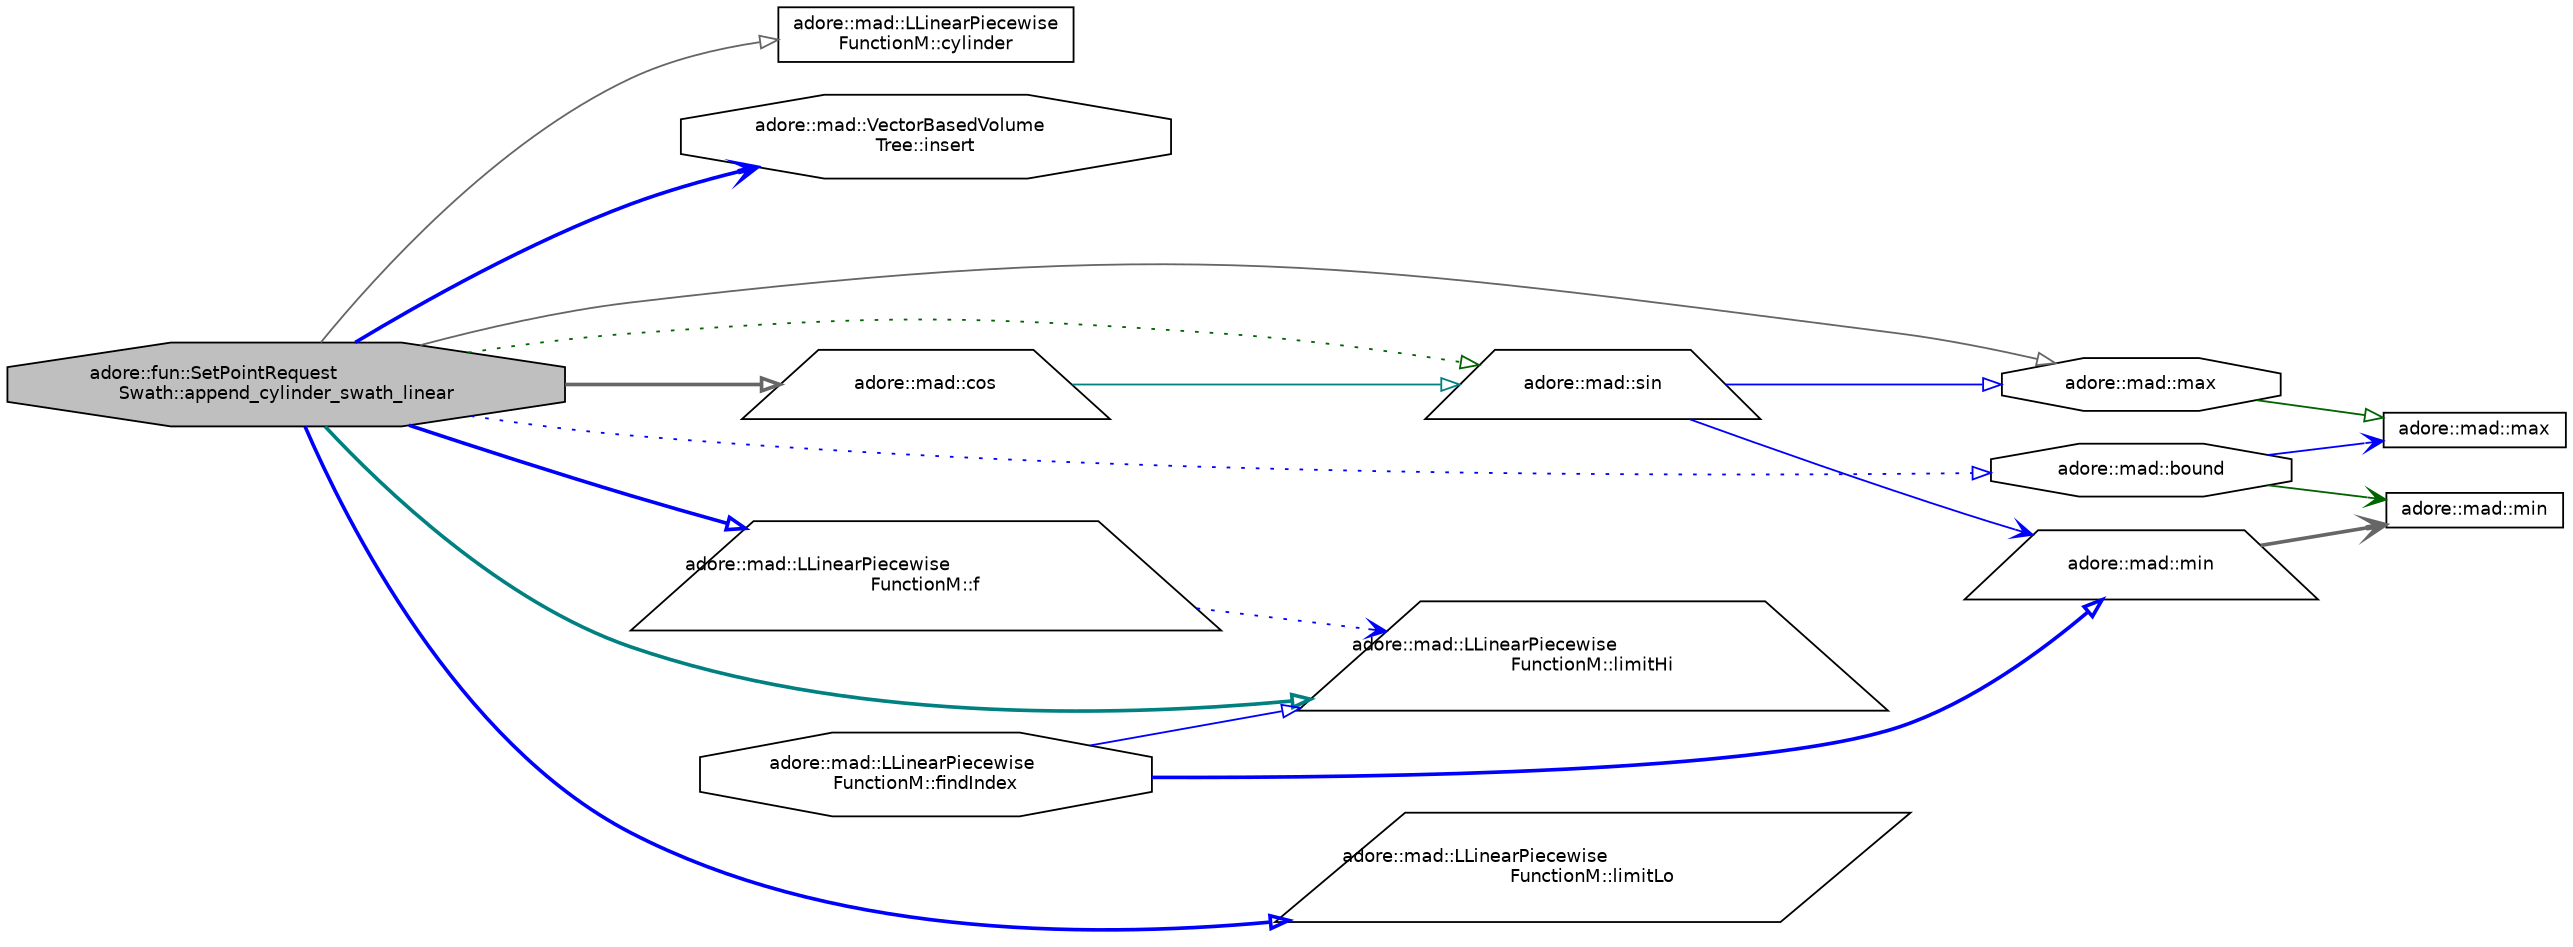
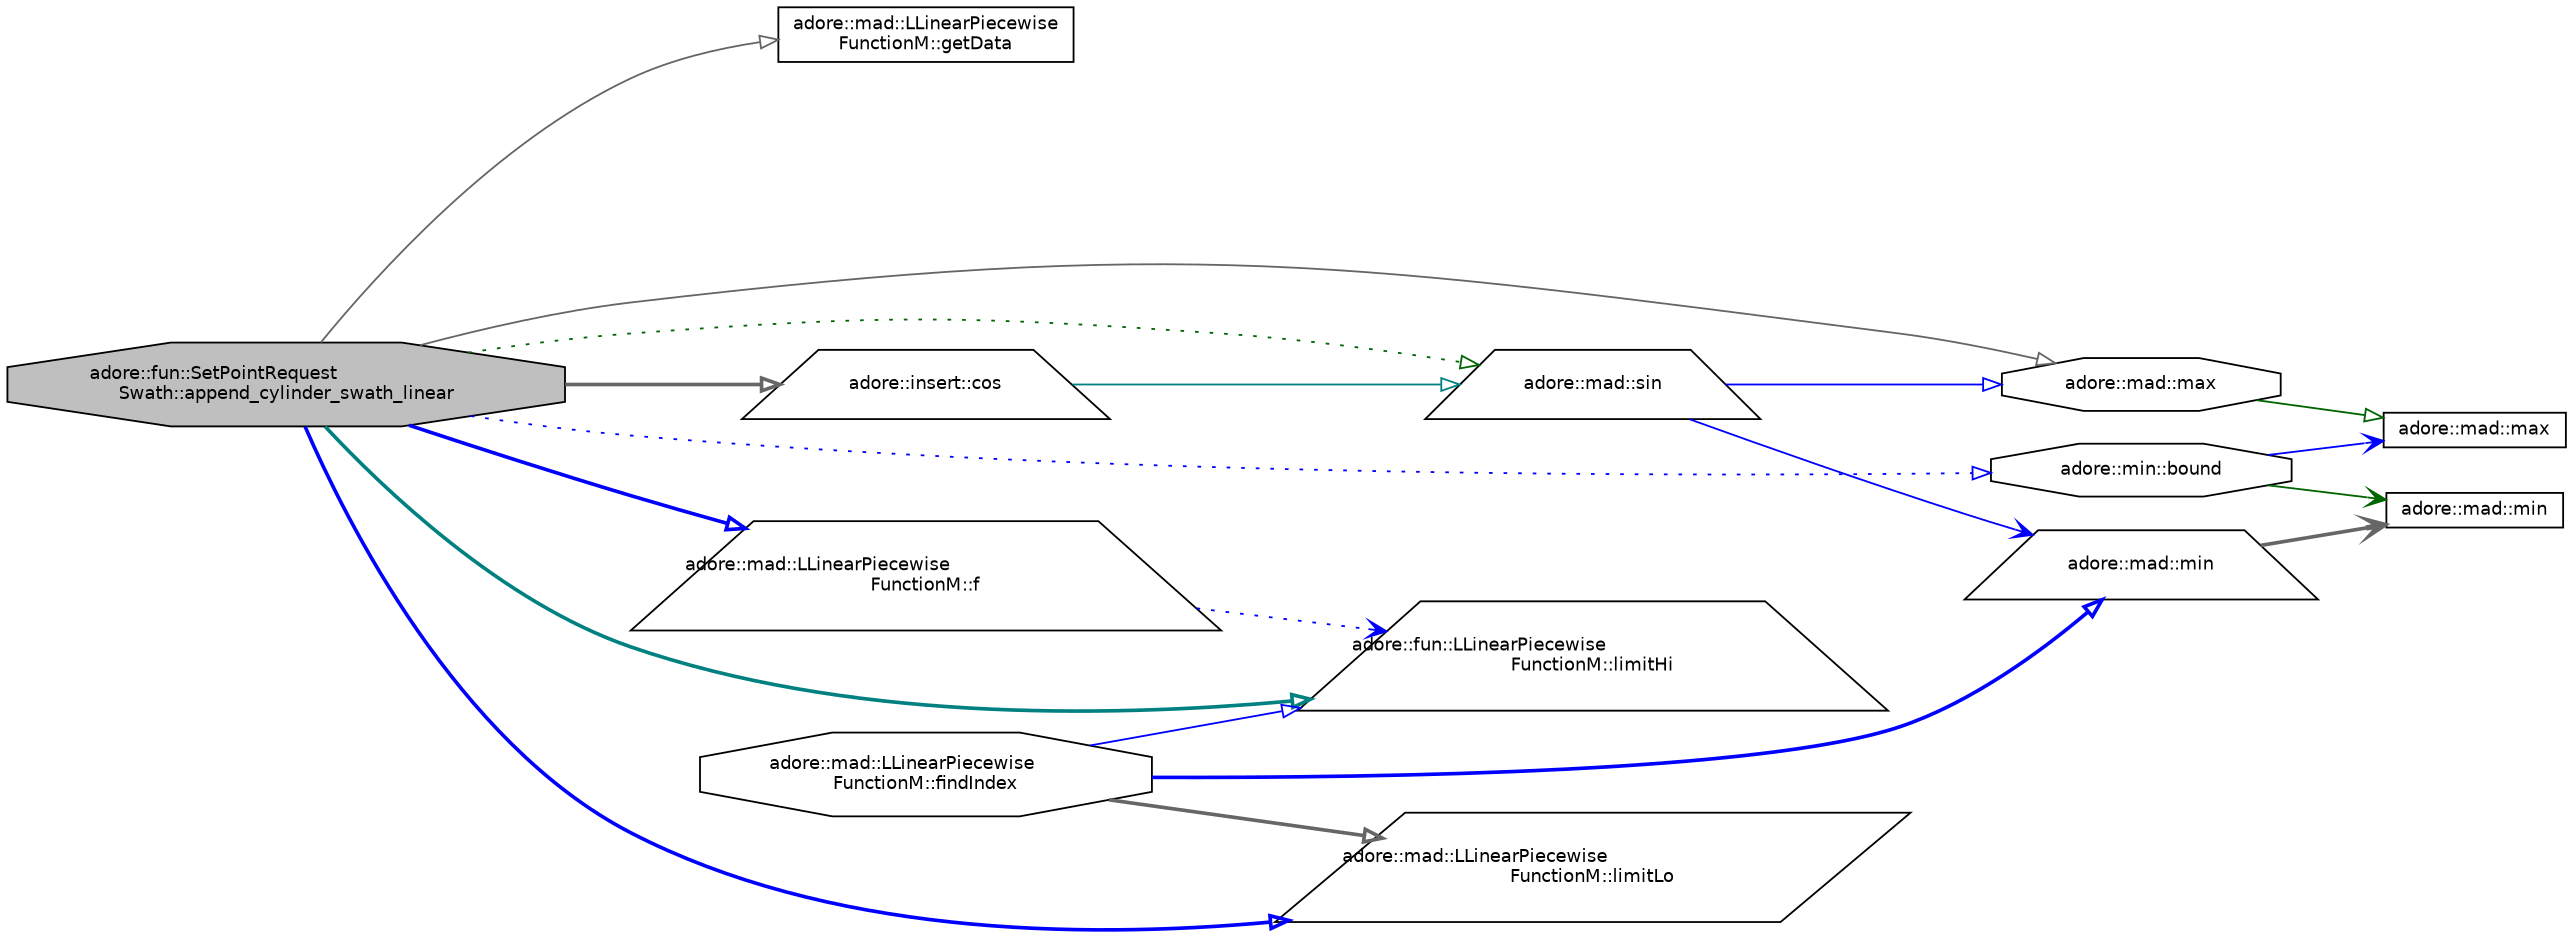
node "adore::mad::LLinearPiecewise FunctionM::cylinder": label "adore::mad::LLinearPiecewise FunctionM::cylinder" -> "adore::mad::LLinearPiecewise FunctionM::getData"
node "adore::mad::VectorBasedVolume Tree::insert": removed
node "adore::mad::cos": label "adore::mad::cos" -> "adore::insert::cos"
node "adore::mad::bound": label "adore::mad::bound" -> "adore::min::bound"
node "adore::mad::LLinearPiecewise FunctionM::limitHi": label "adore::mad::LLinearPiecewise FunctionM::limitHi" -> "adore::fun::LLinearPiecewise FunctionM::limitHi"
edge "adore::mad::LLinearPiecewise FunctionM::findIndex" -> "adore::mad::LLinearPiecewise FunctionM::limitLo": added
